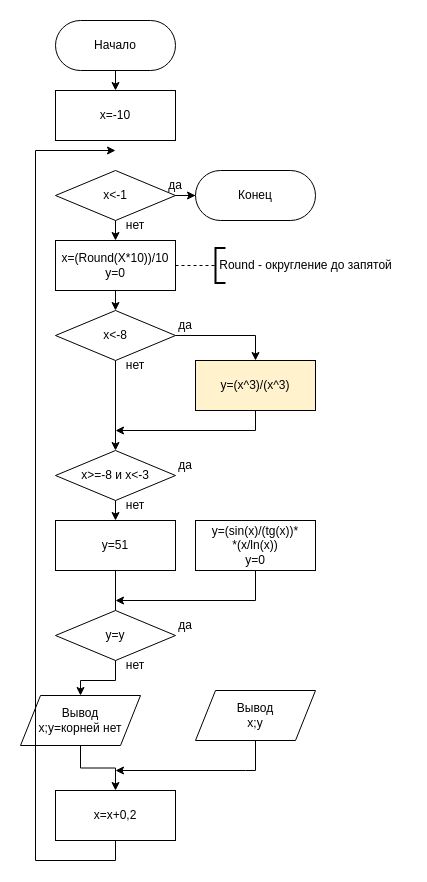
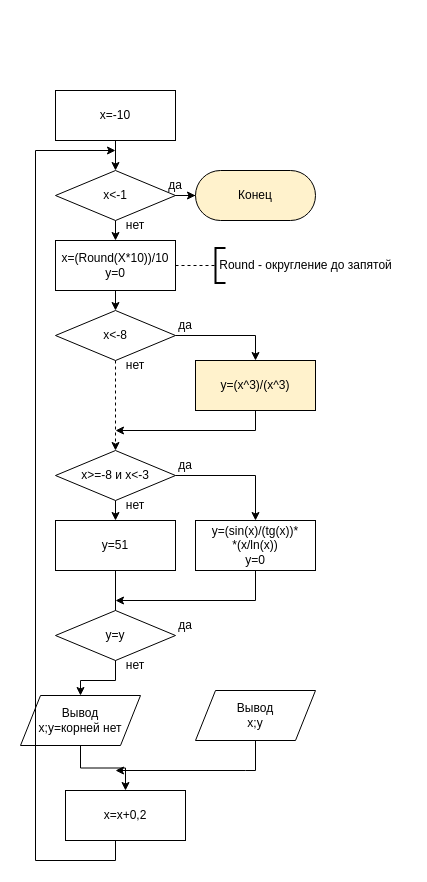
node "Начало": removed
edge "Начало" -> "x=-10": removed
edge "x=-10" -> "x<-1": added
node "Конец": fillcolor #ffffff -> #fff2cc
edge "x<-8" -> "x>=-8 и x<-3": style solid -> dashed
edge "x>=-8 и x<-3" -> "y=(sin(x)/(tg(x))* *(x/ln(x)) y=0": added
node "x=x+0,2": moved (116, 816) -> (126, 816)
